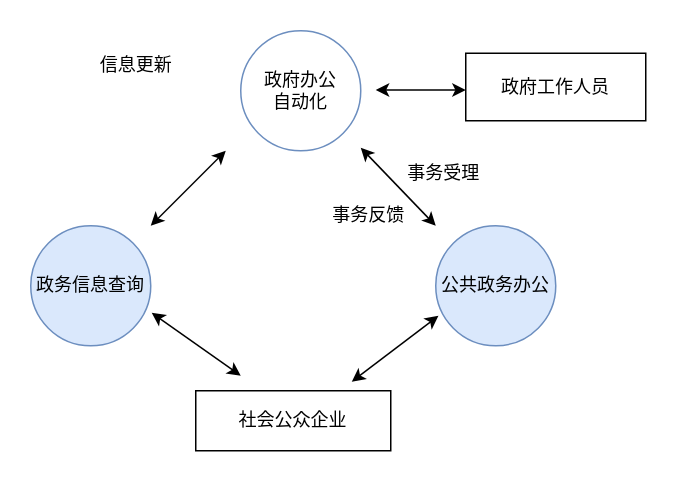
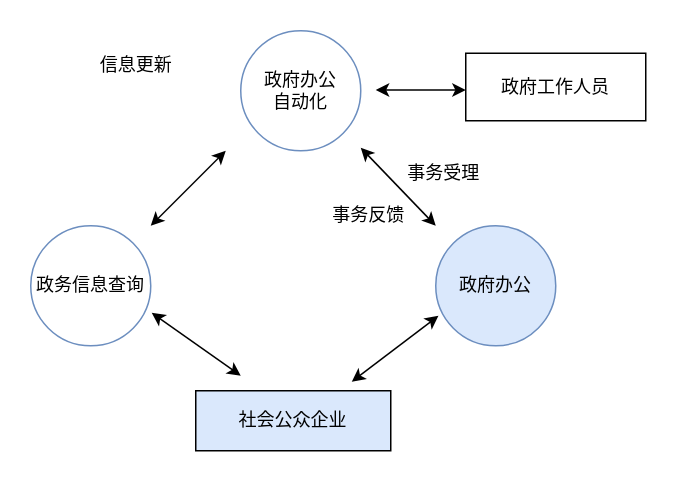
node "政务信息查询": fillcolor #dae8fc -> #ffffff
node "公共政务办公": label "公共政务办公" -> "政府办公"
node "社会公众企业": fillcolor #ffffff -> #dae8fc
